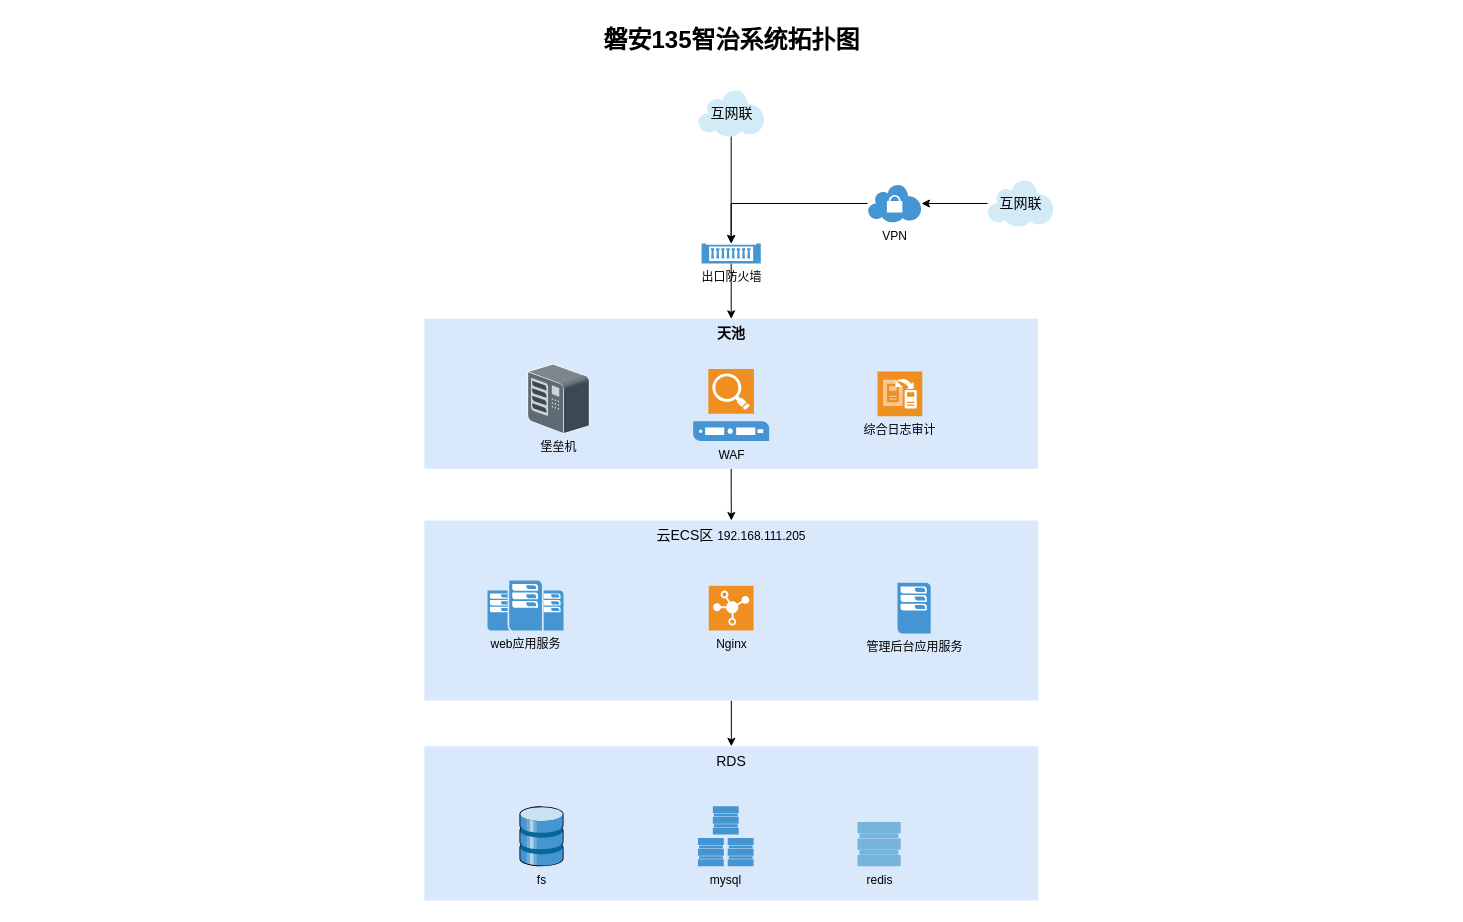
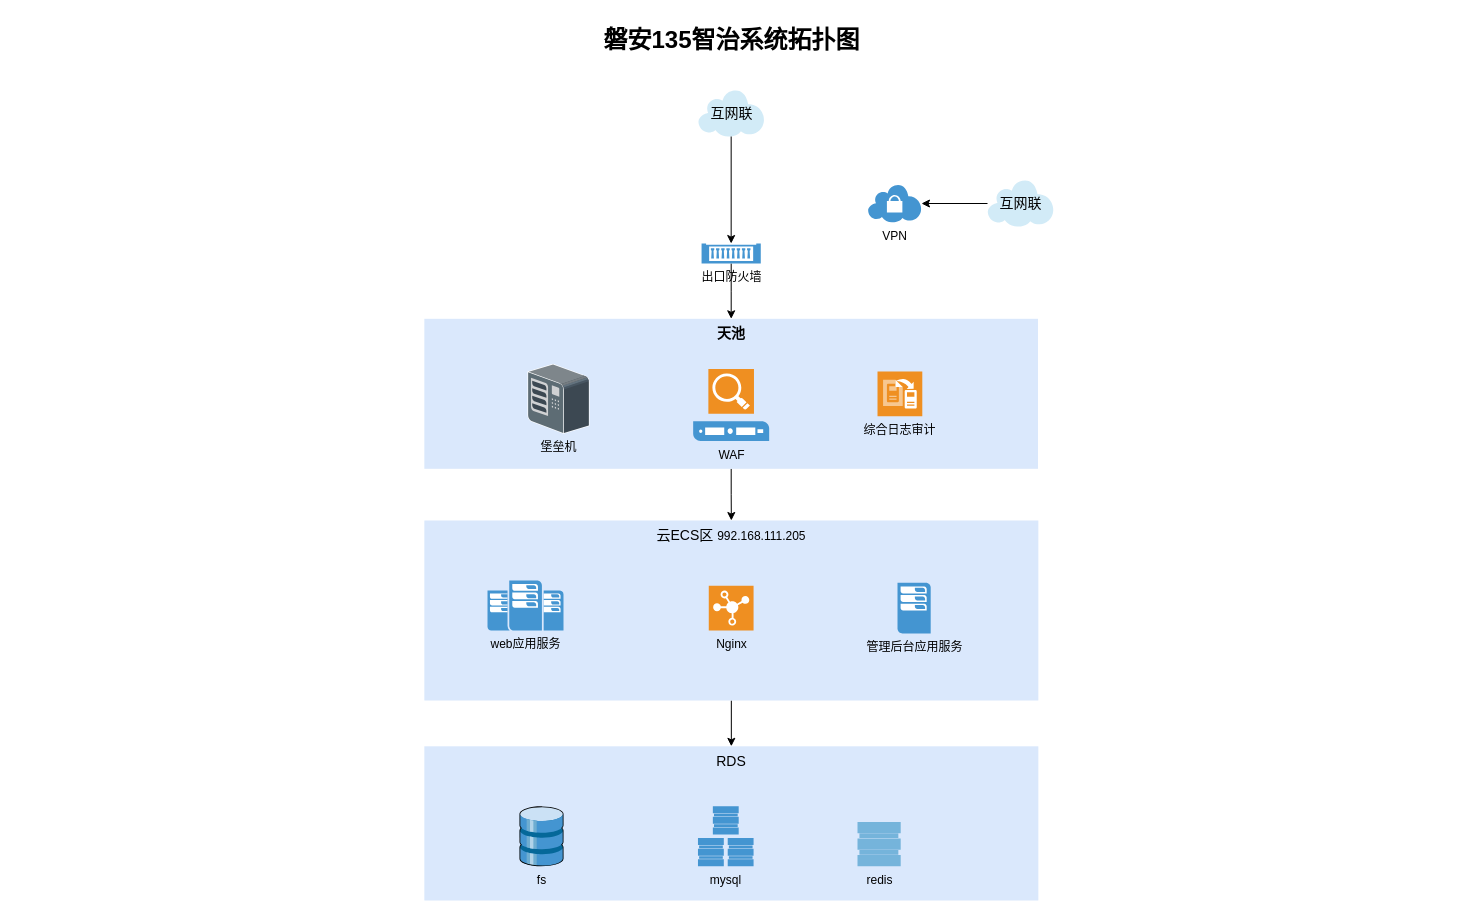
edge "VPN" -> "出口防火墙": removed
node "云ECS区 192.168.111.205": label "云ECS区 192.168.111.205" -> "云ECS区 992.168.111.205"
